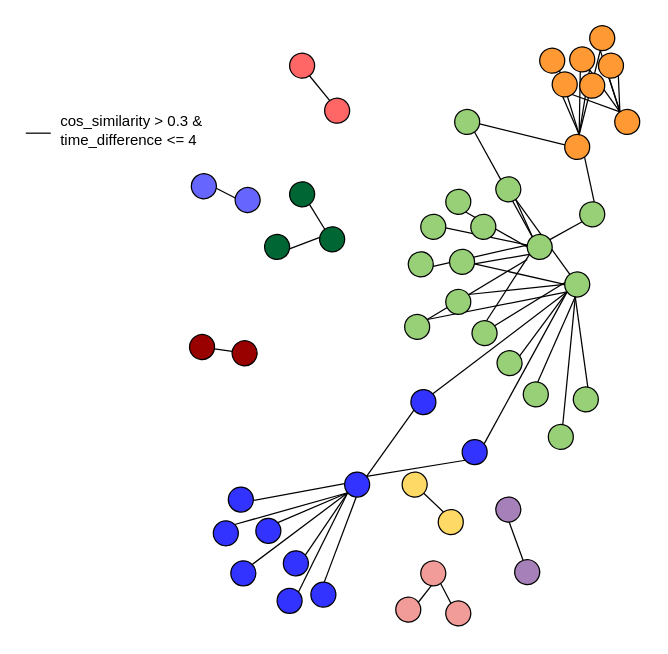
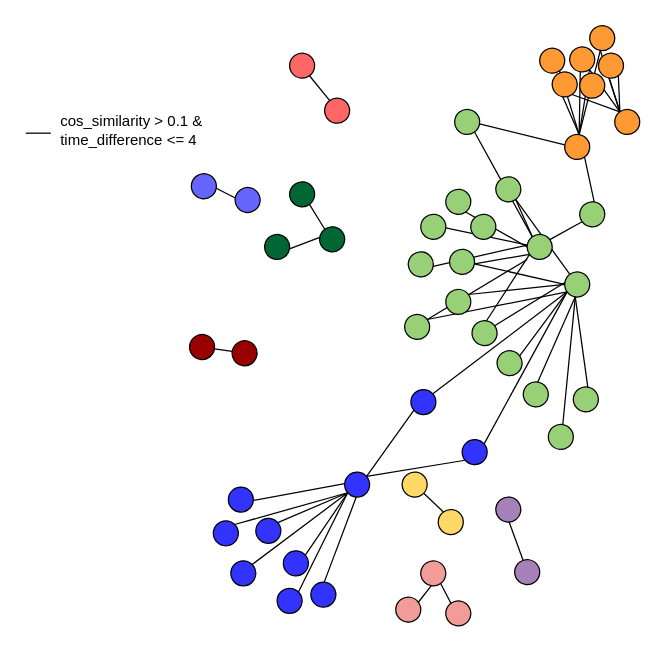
node "cos_similarity > 0.3 & time_difference <= 4": label "cos_similarity > 0.3 & time_difference <= 4" -> "cos_similarity > 0.1 & time_difference <= 4"
